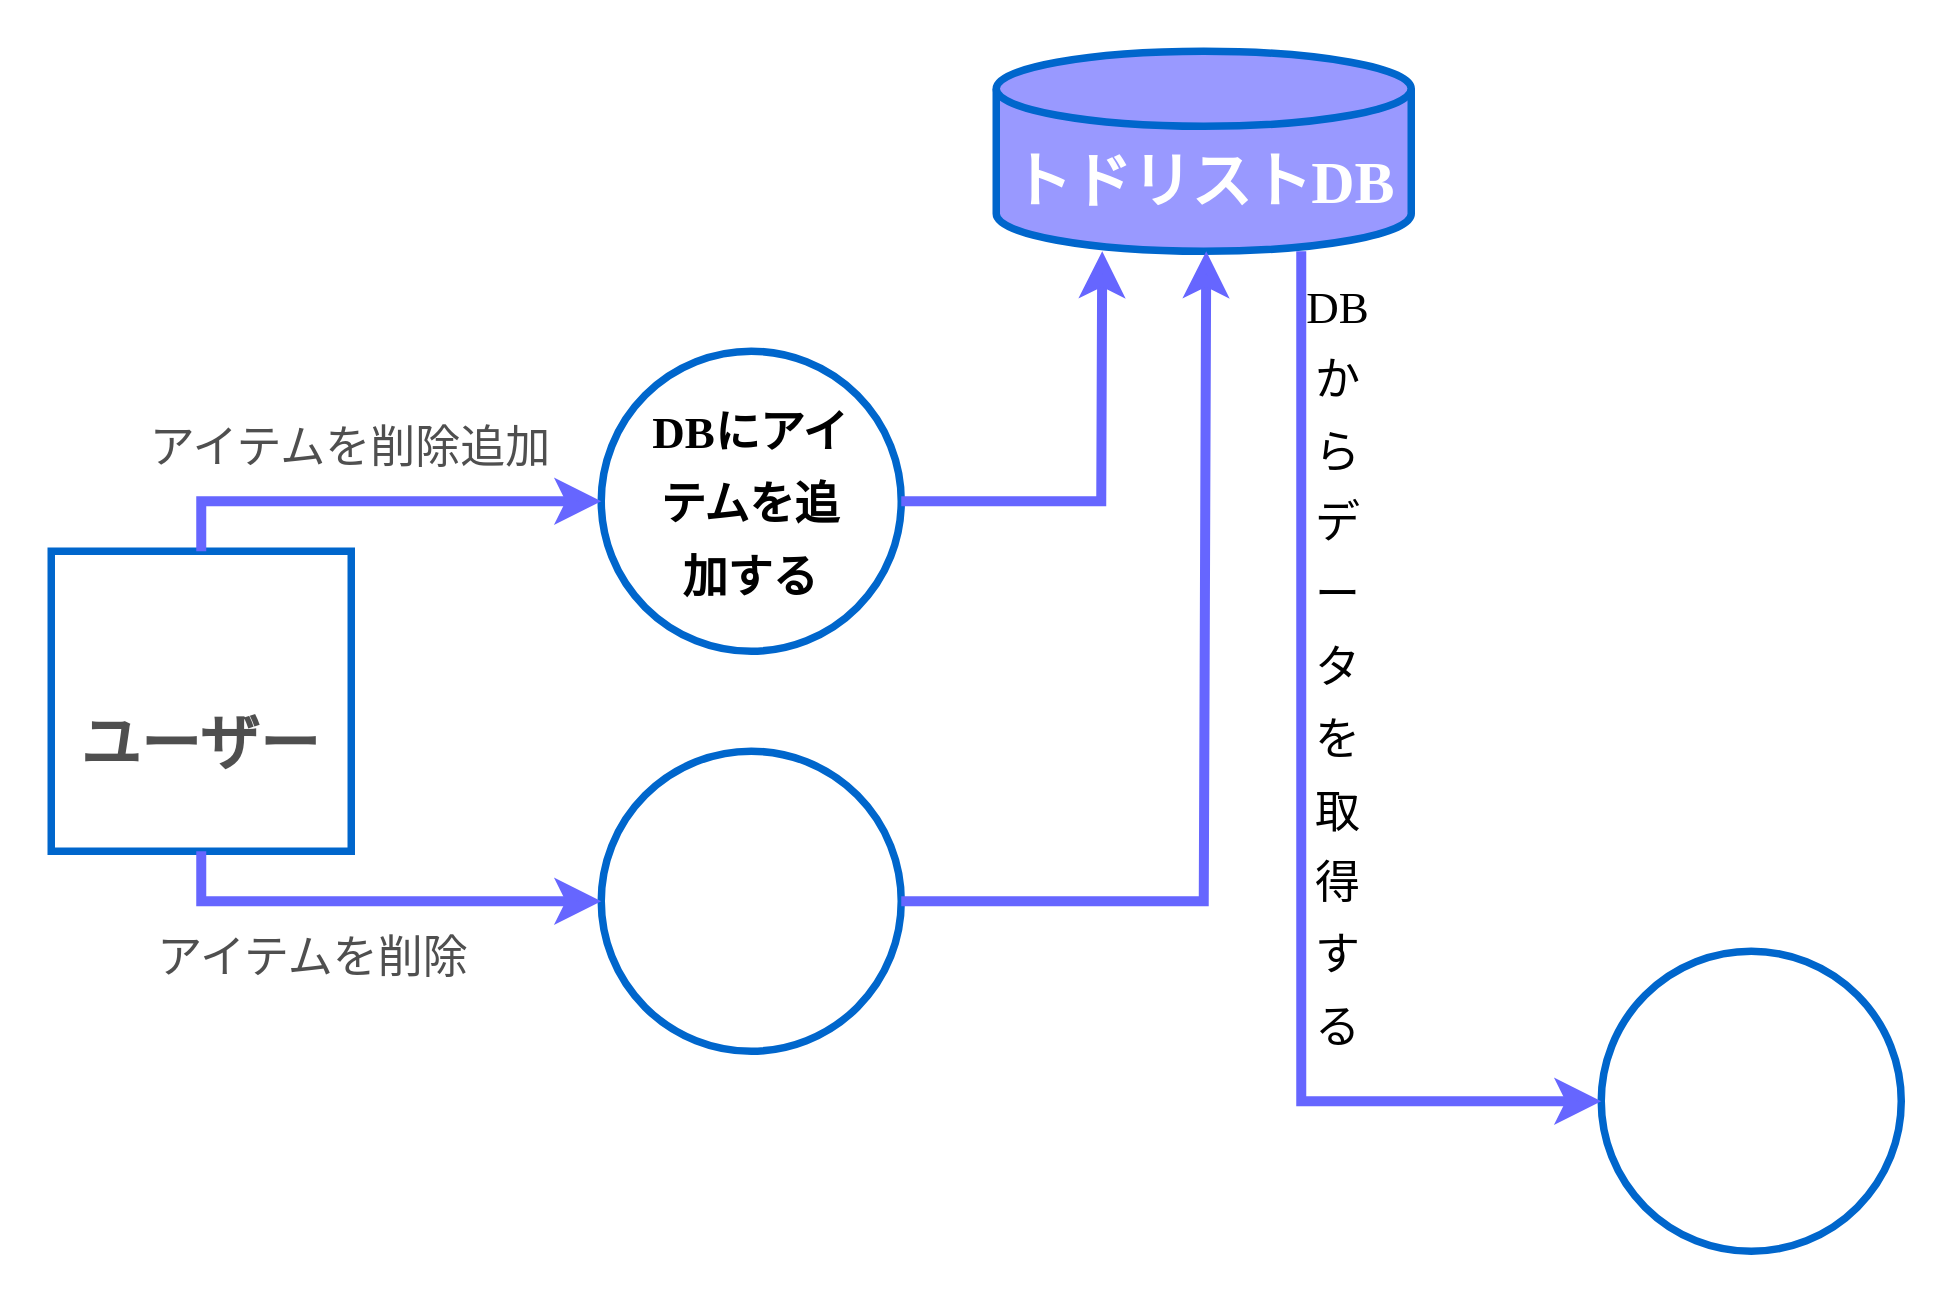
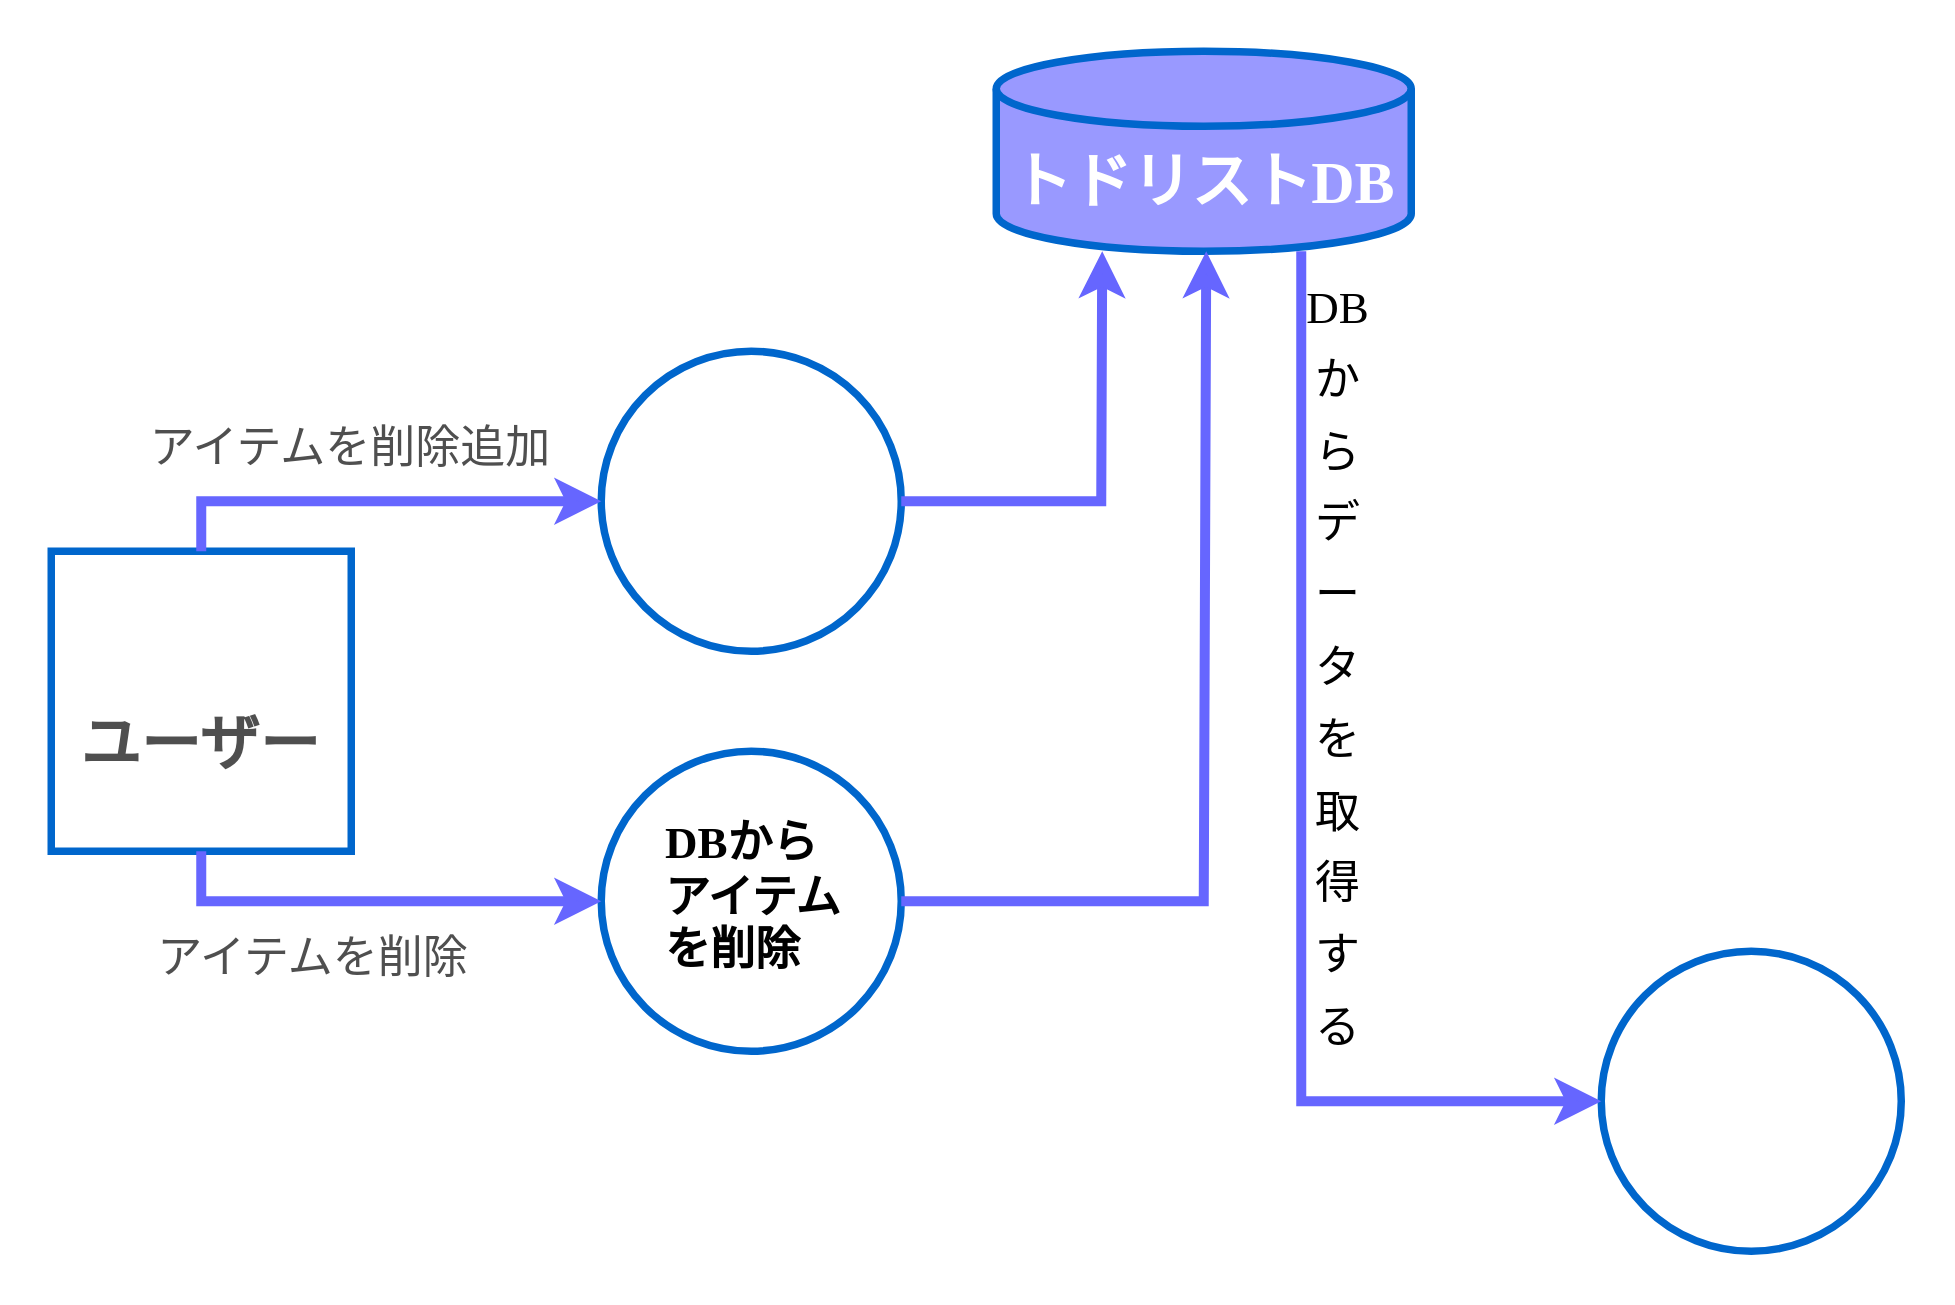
node "DBにアイテムを追加する": removed
node "DBからアイテムを削除": added
